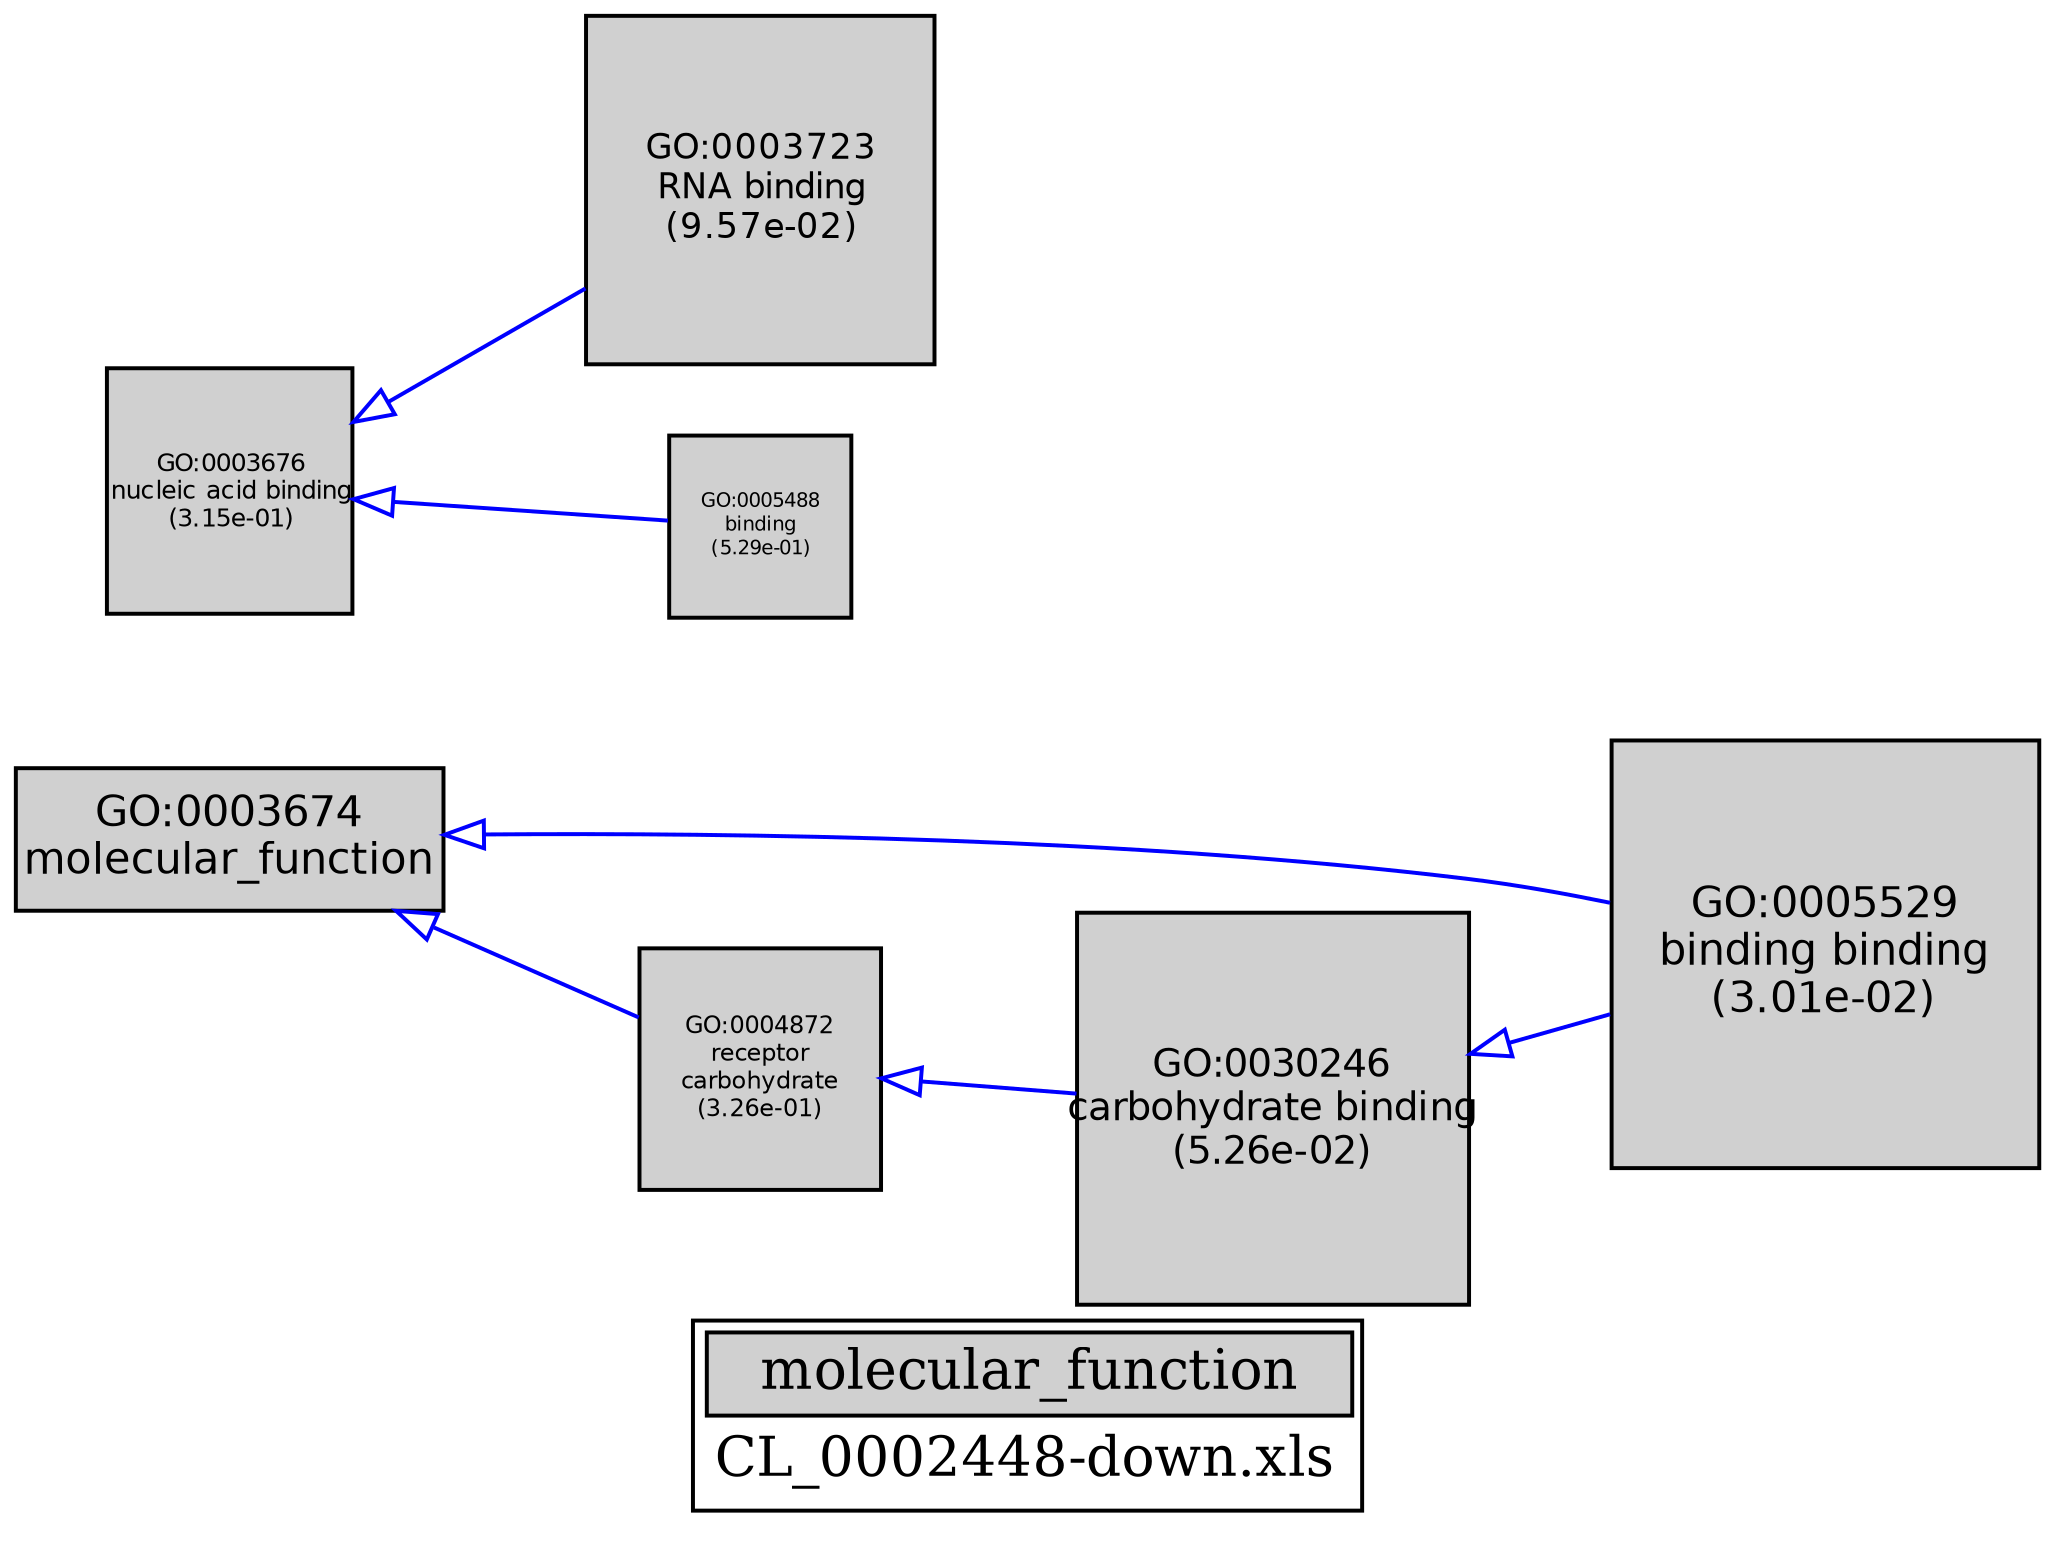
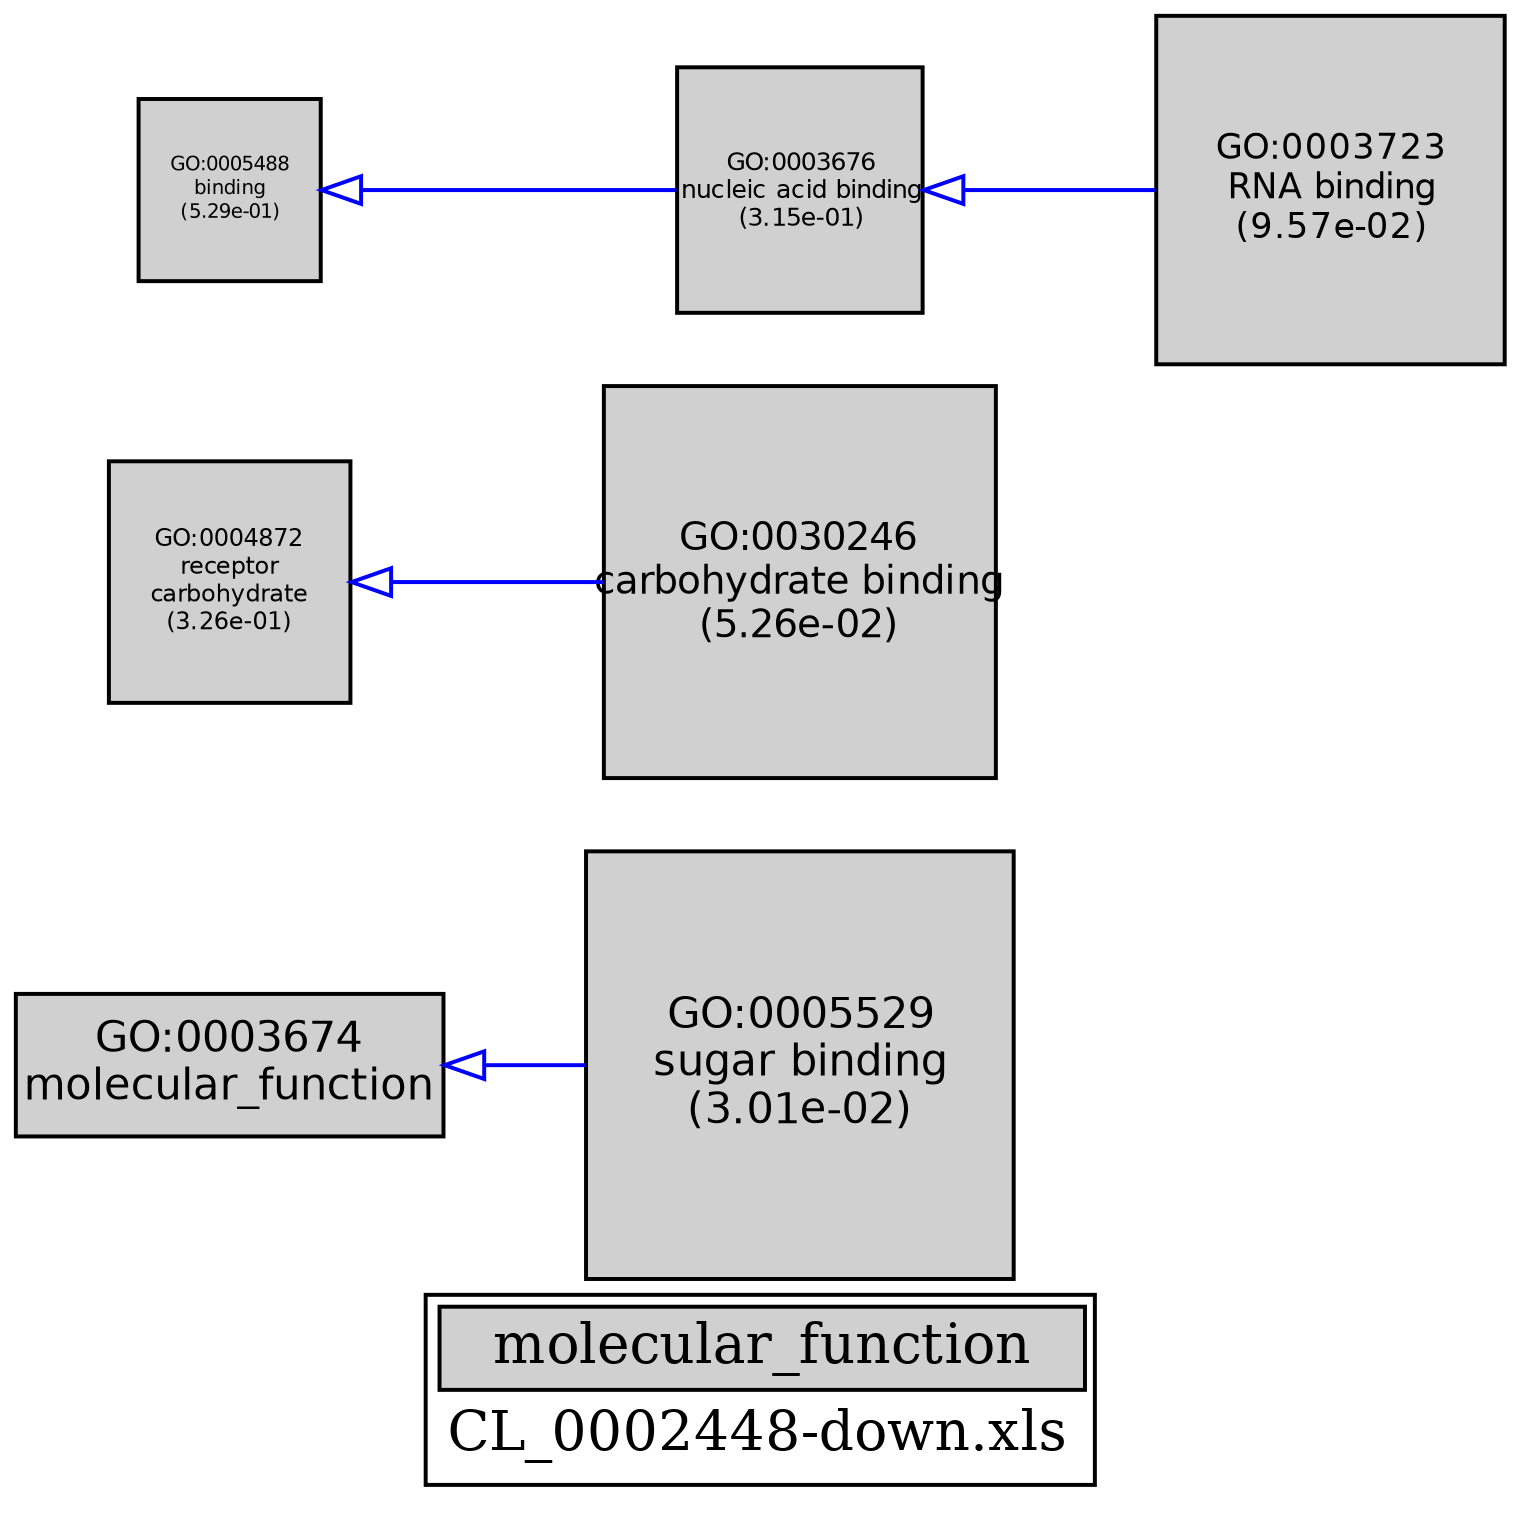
edge "GO:0005488" -> "GO:0003676": reversed
node "GO:0005529": text "binding binding" -> "sugar binding"
edge "GO:0004872" -> "GO:0003674": removed
edge "GO:0005529" -> "GO:0030246": removed
